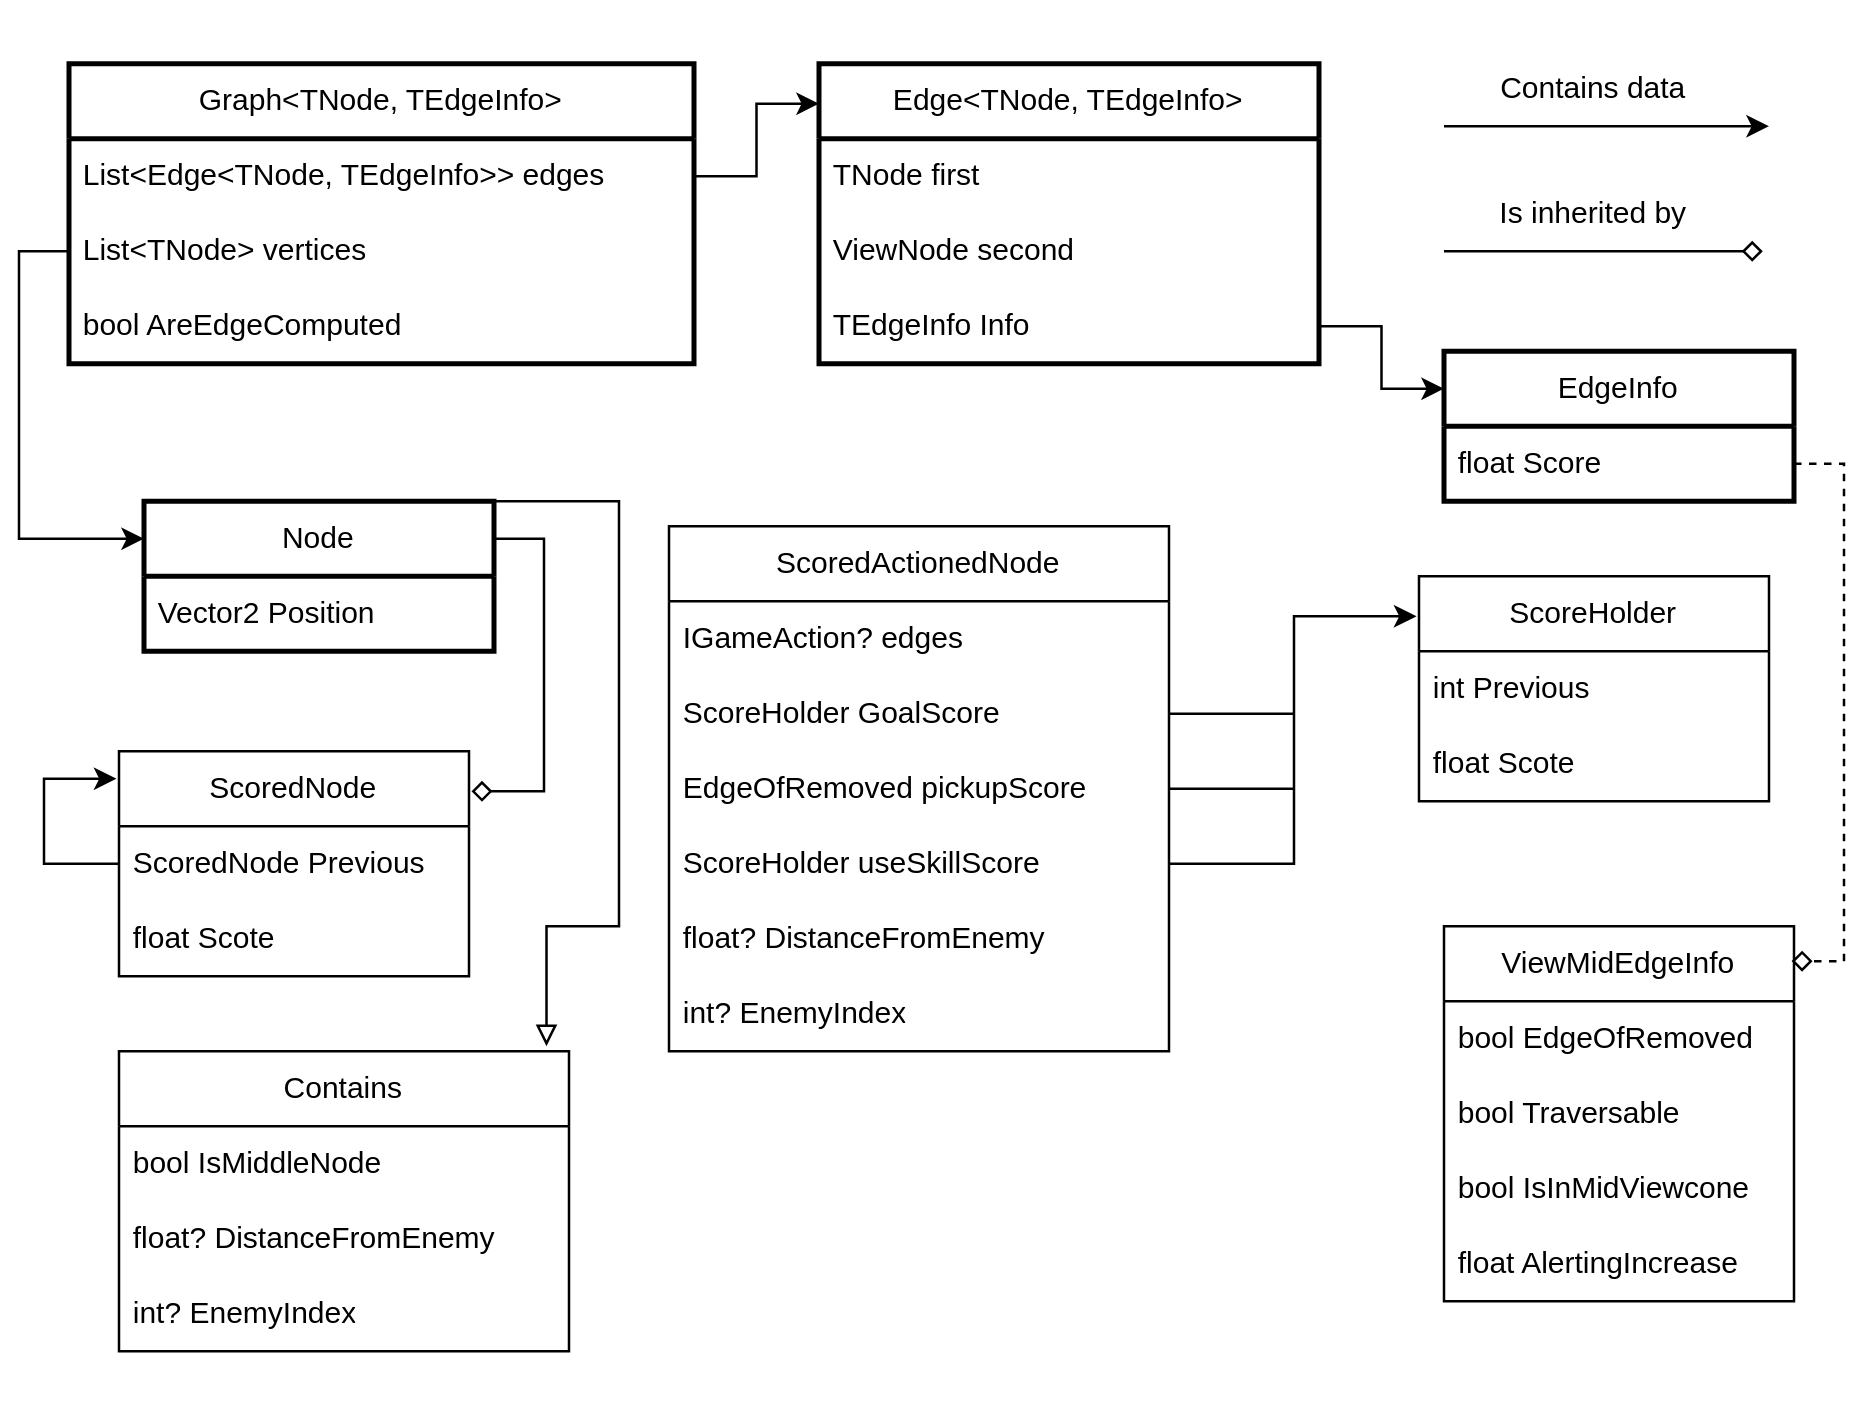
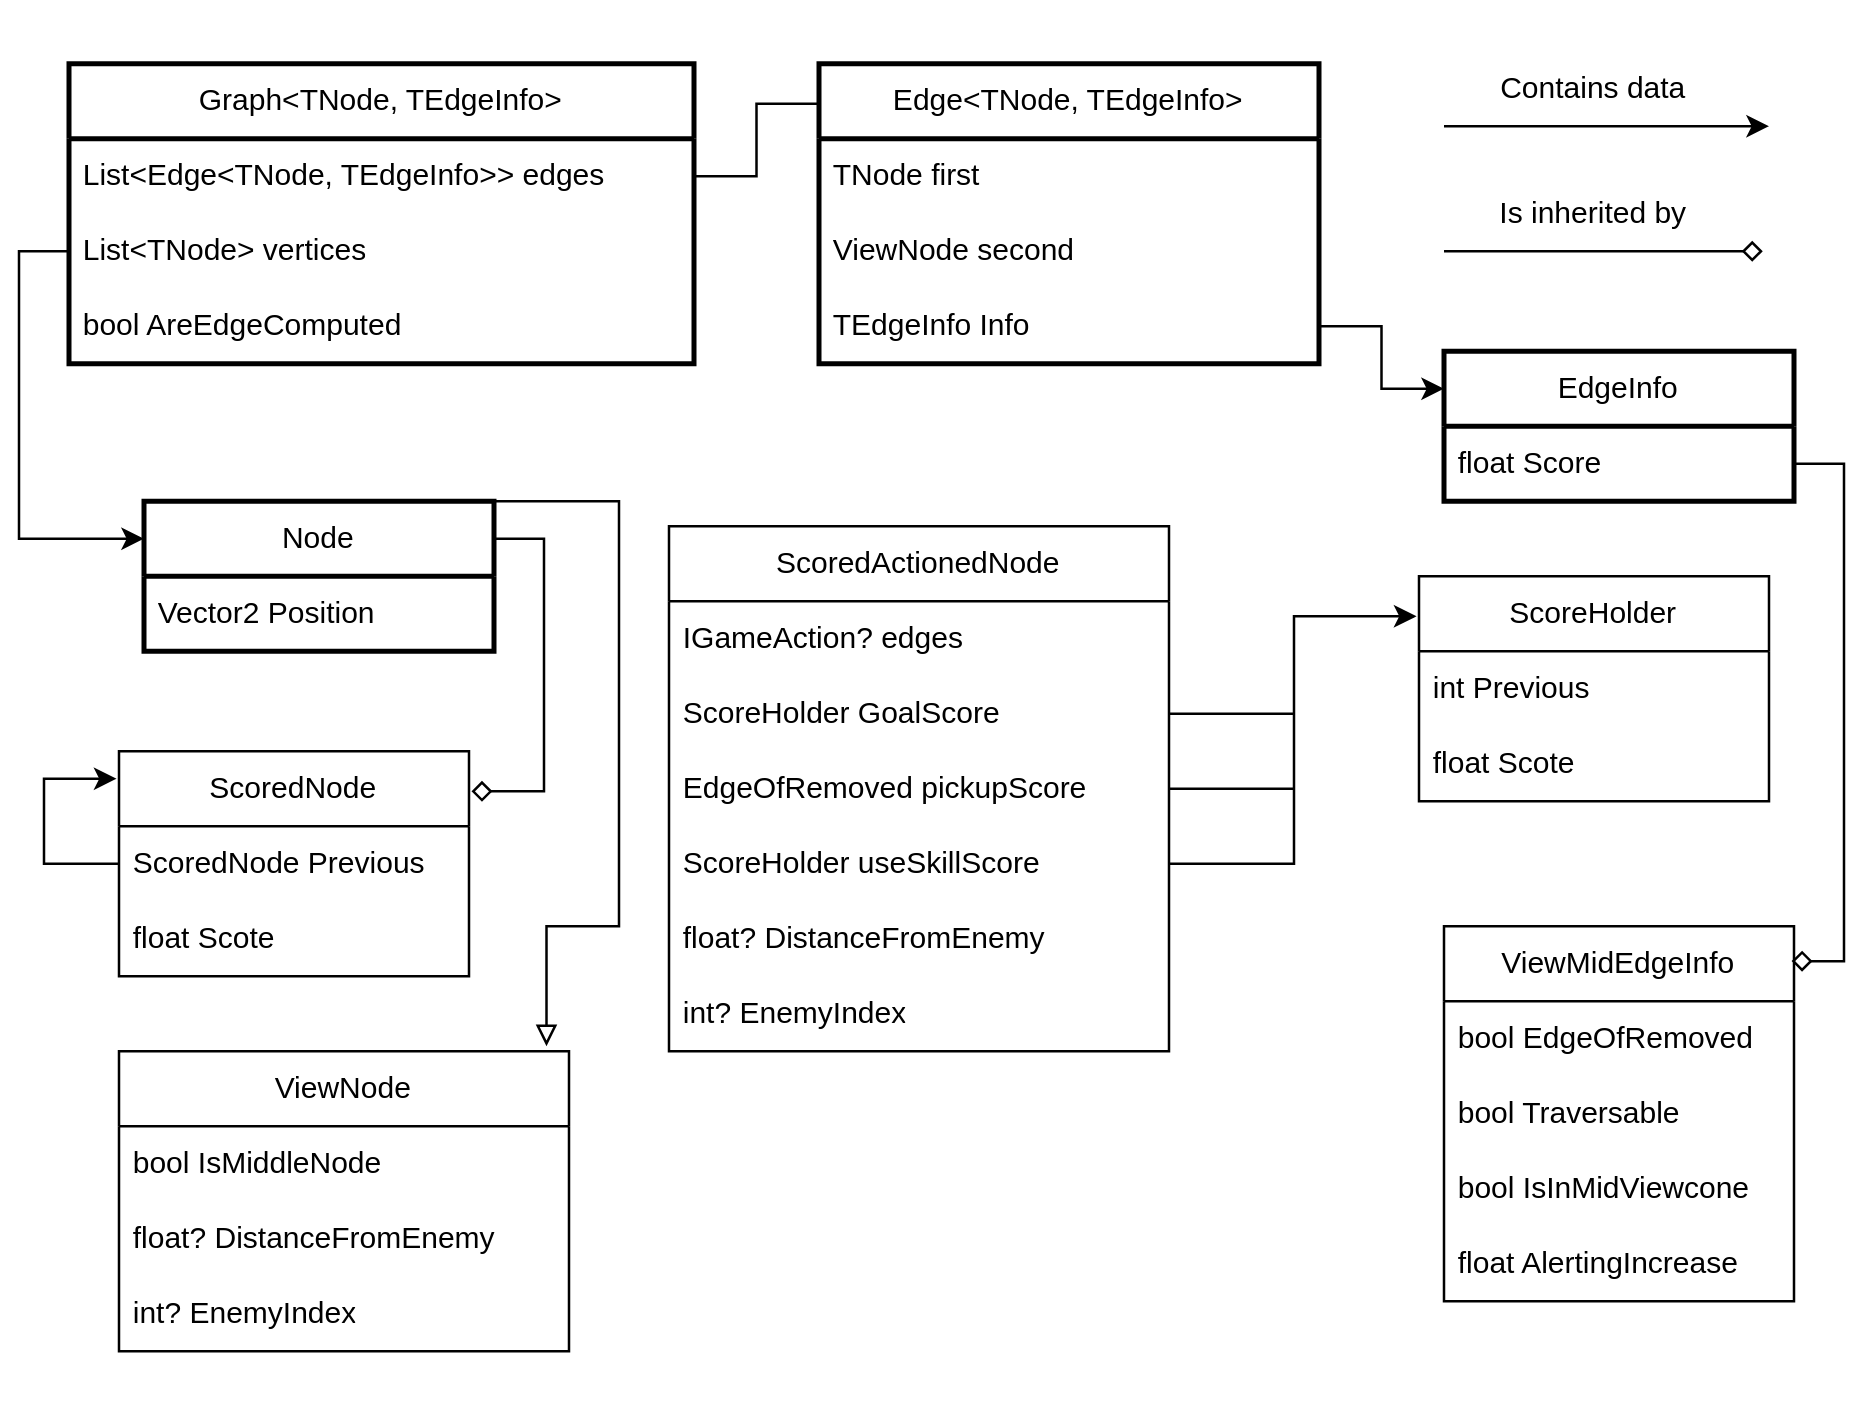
edge "List<Edge<TNode, TEdgeInfo>> edges" -> "Edge<TNode, TEdgeInfo>": arrowhead classic -> none
edge "float Score" -> "ViewMidEdgeInfo": style dashed -> solid
node "Contains": label "Contains" -> "ViewNode"
